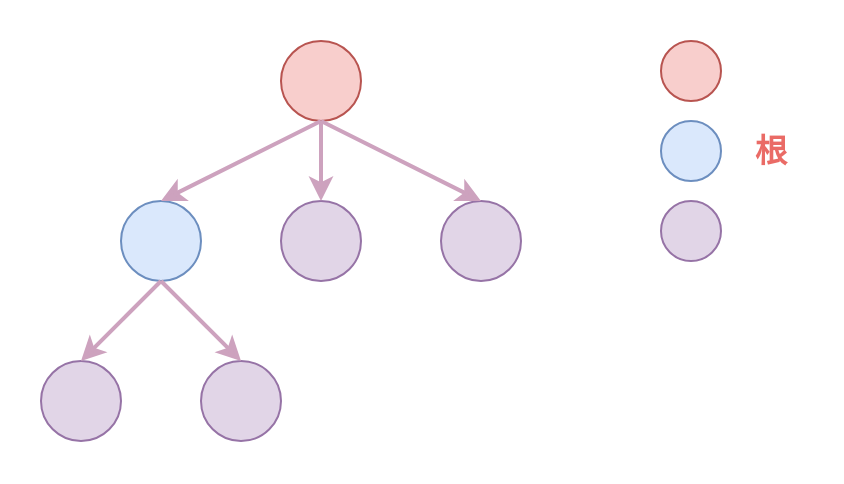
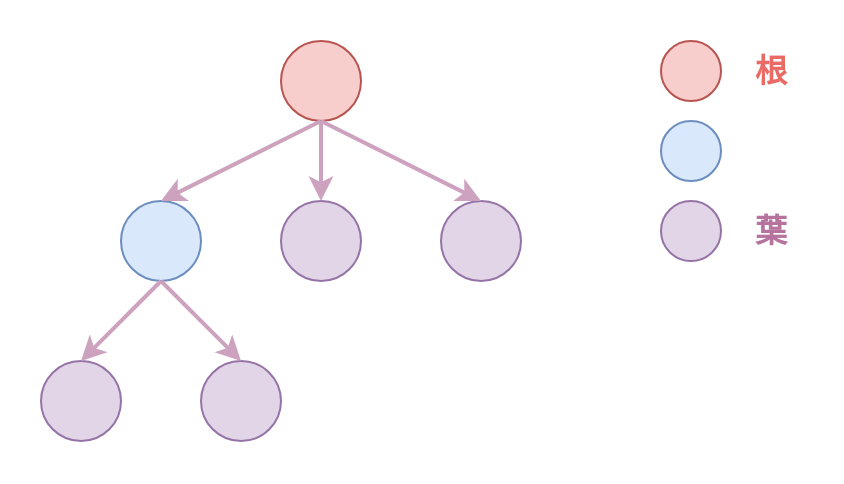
node "根": moved (771, 151) -> (771, 71)
node "葉": added
